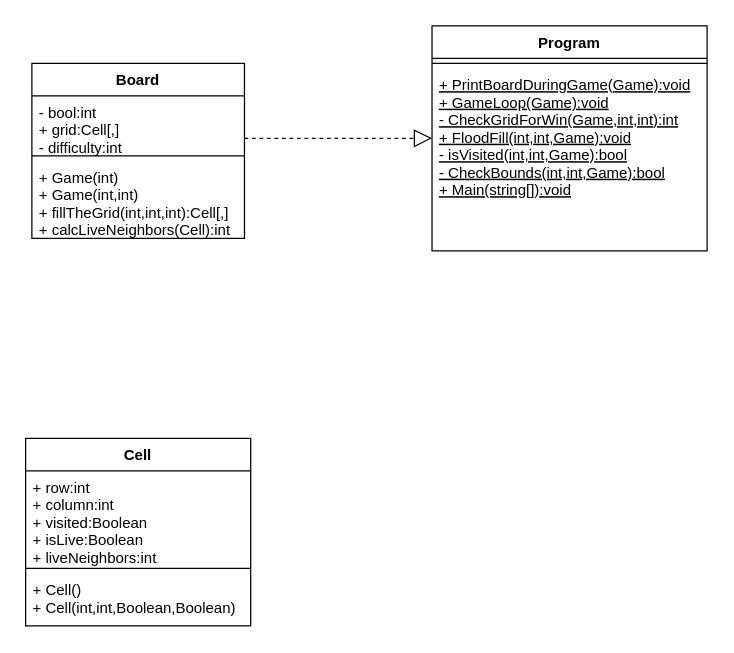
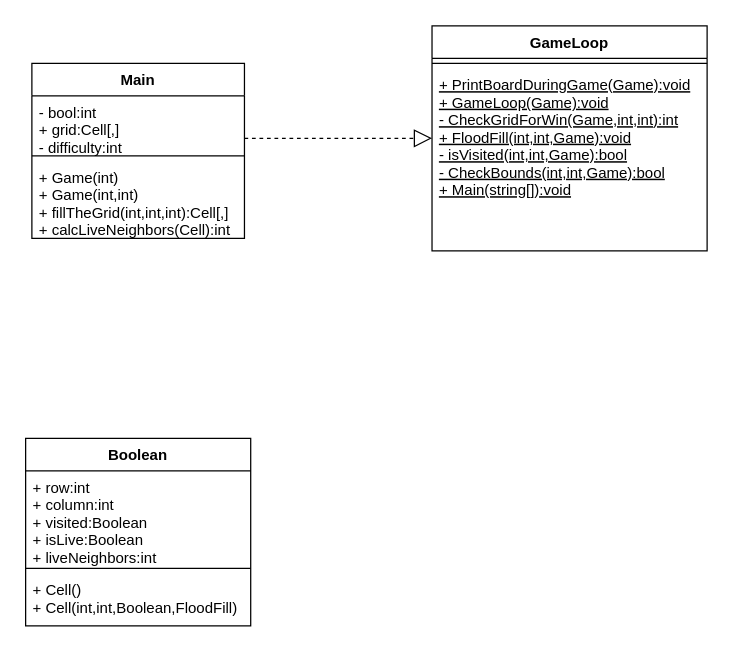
node "Program": label "Program" -> "GameLoop"
node "Board": label "Board" -> "Main"
node "Cell": label "Cell" -> "Boolean"
node "+ Cell() + Cell(int,int,Boolean,Boolean)": label "+ Cell() + Cell(int,int,Boolean,Boolean)" -> "+ Cell() + Cell(int,int,Boolean,FloodFill)"
